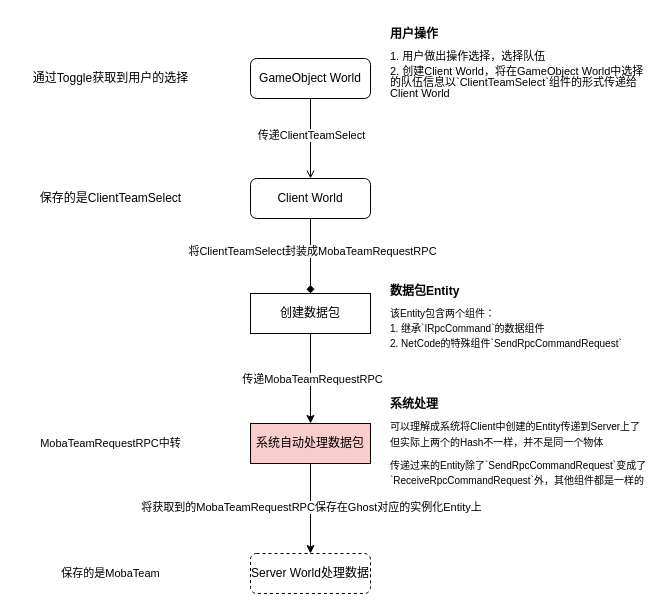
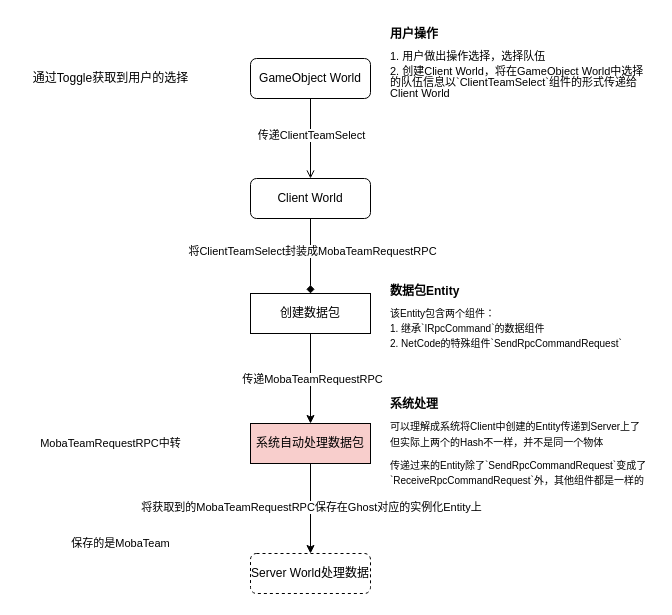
node "保存的是ClientTeamSelect": removed
node "保存的是MobaTeam": moved (111, 574) -> (121, 544)
